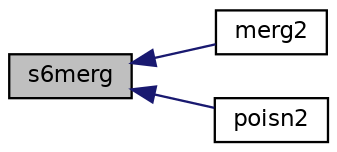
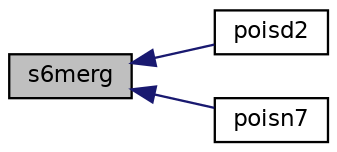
node "merg2": label "merg2" -> "poisd2"
node "poisn2": label "poisn2" -> "poisn7"
